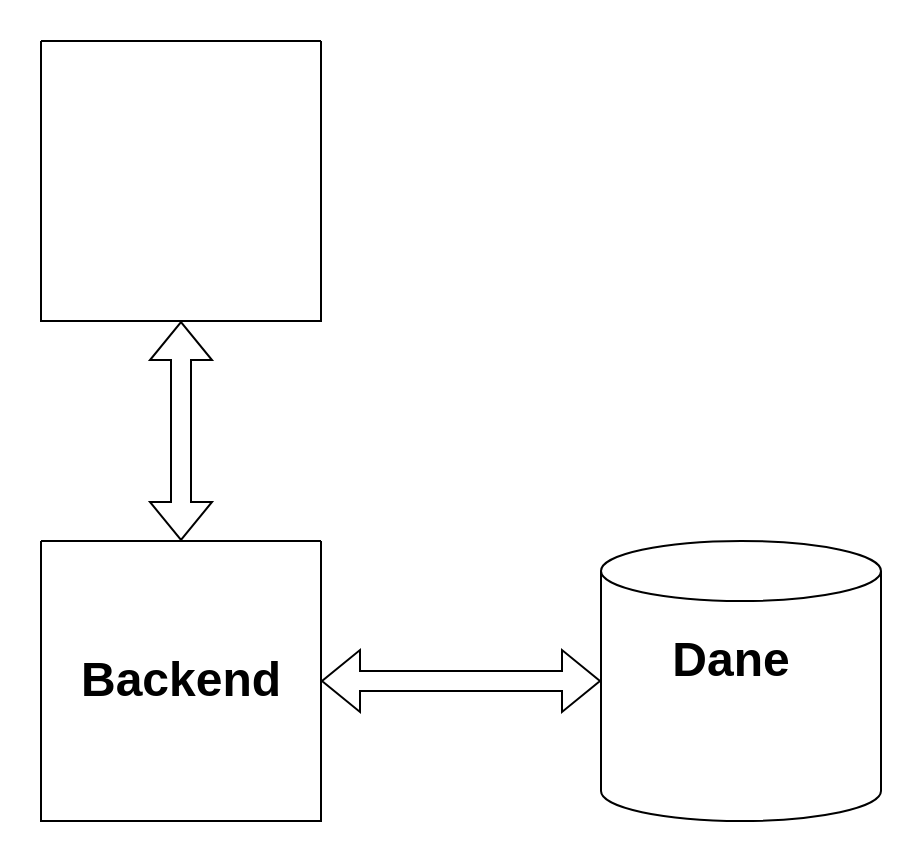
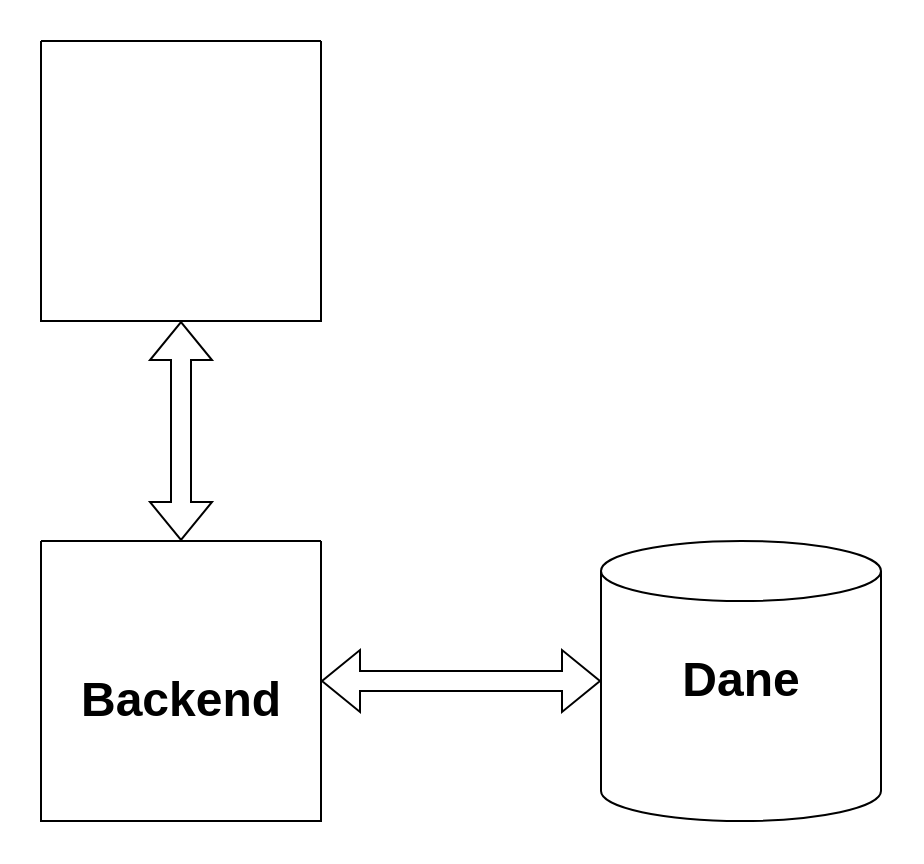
node "Dane": moved (731, 661) -> (741, 681)
node "Backend": moved (181, 681) -> (181, 701)
